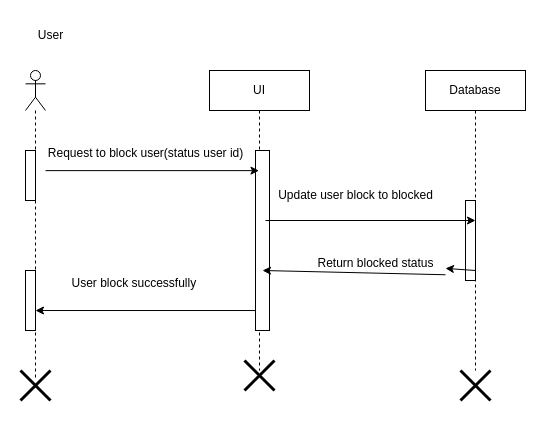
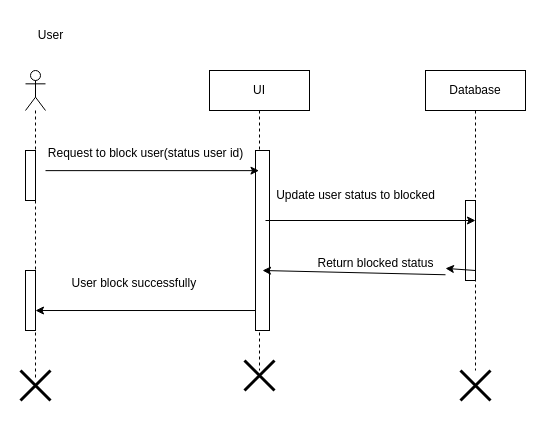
node "Update user block to blocked": label "Update user block to blocked" -> "Update user status to blocked"
